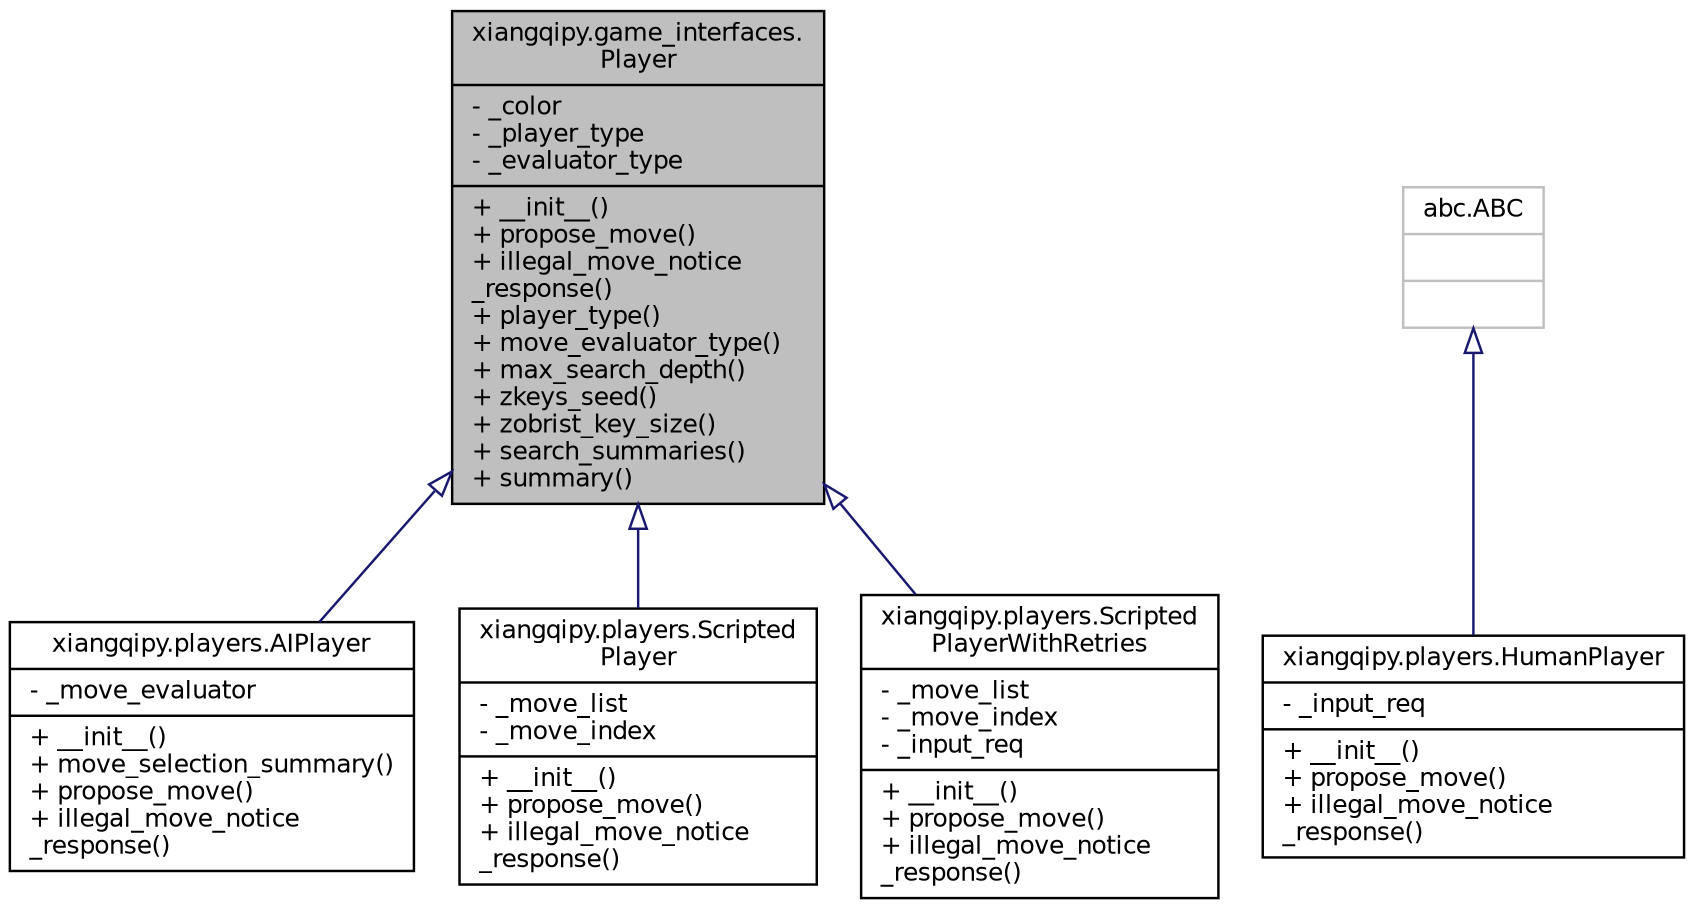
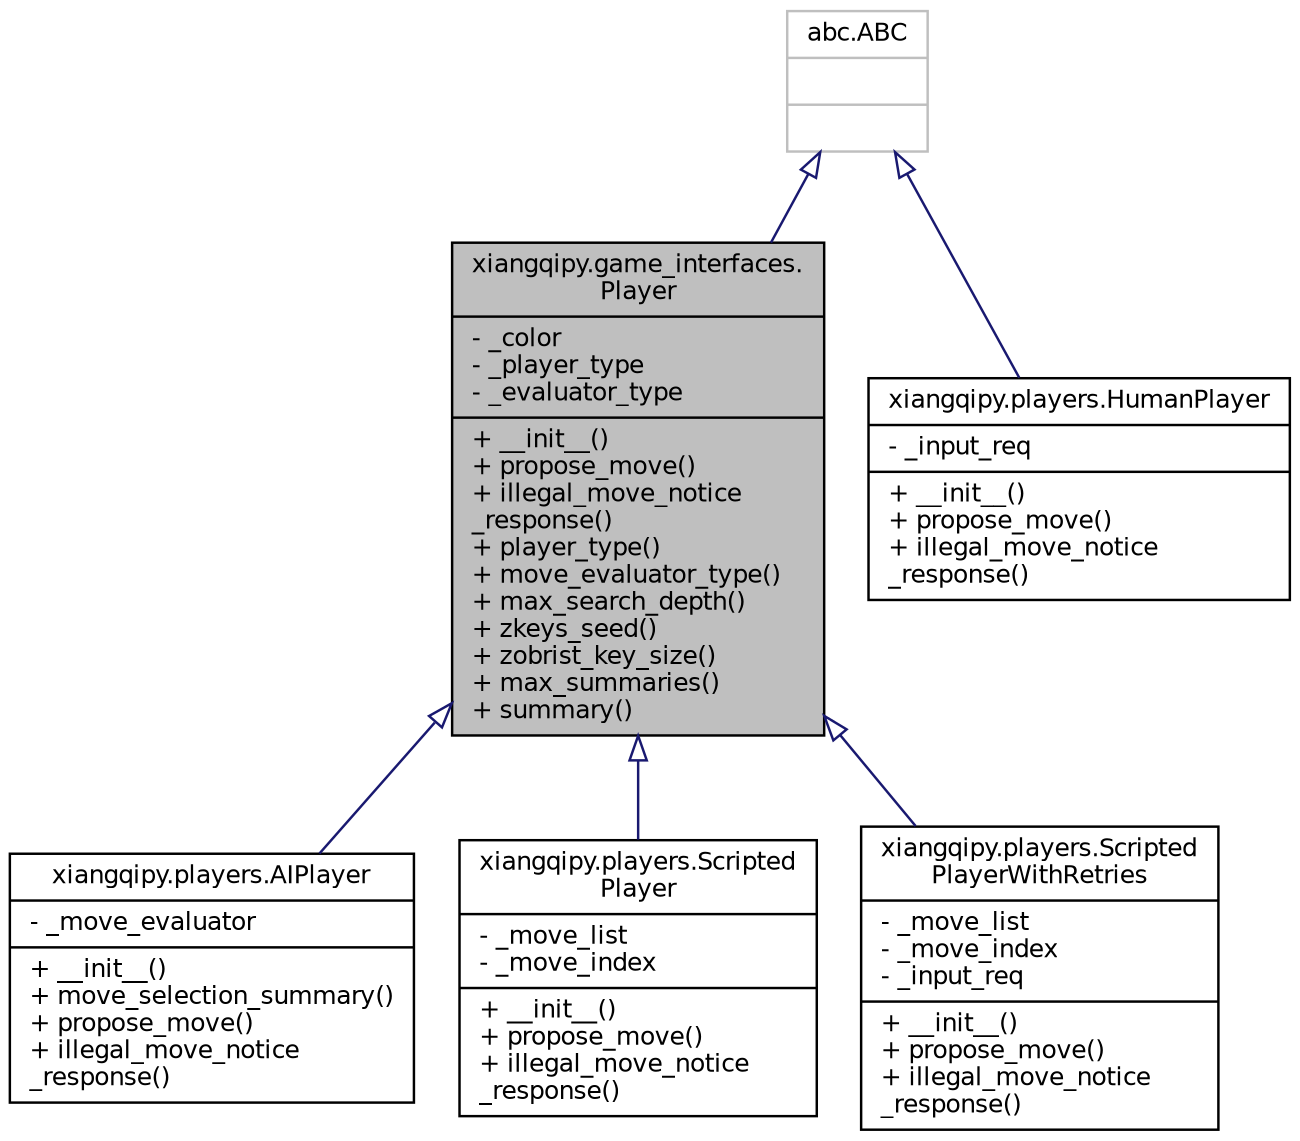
edge "xiangqipy.game_interfaces." -> "abc.ABC": added
node "xiangqipy.game_interfaces.": text "+ search_summaries()" -> "+ max_summaries()"
